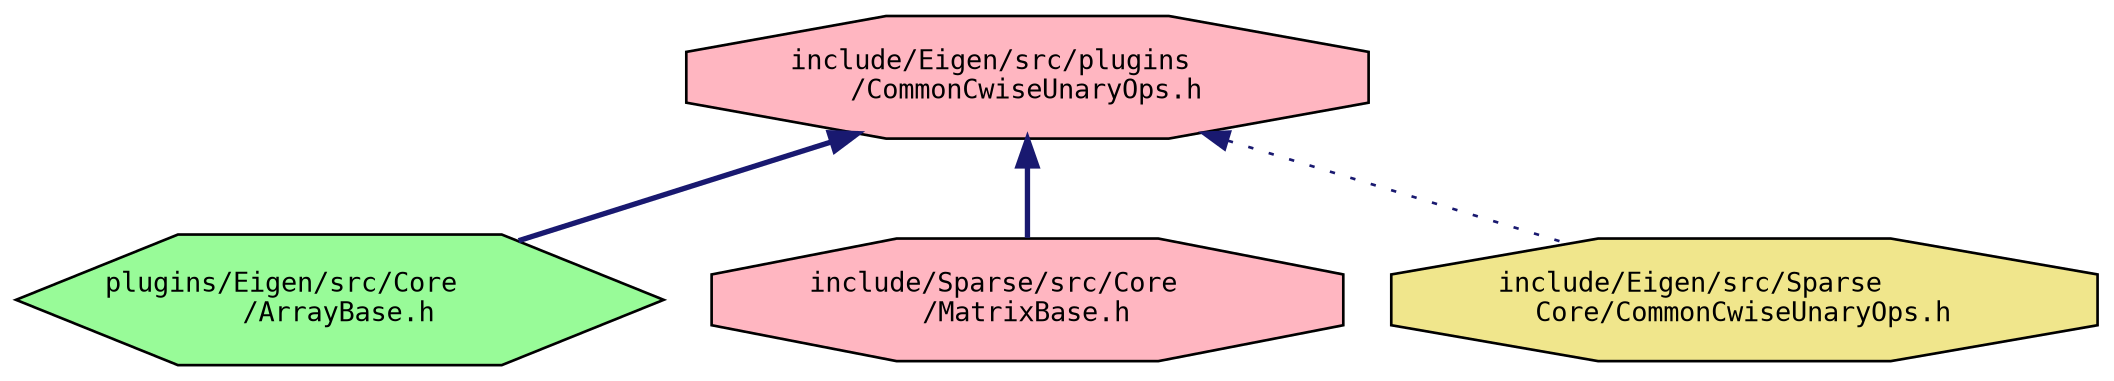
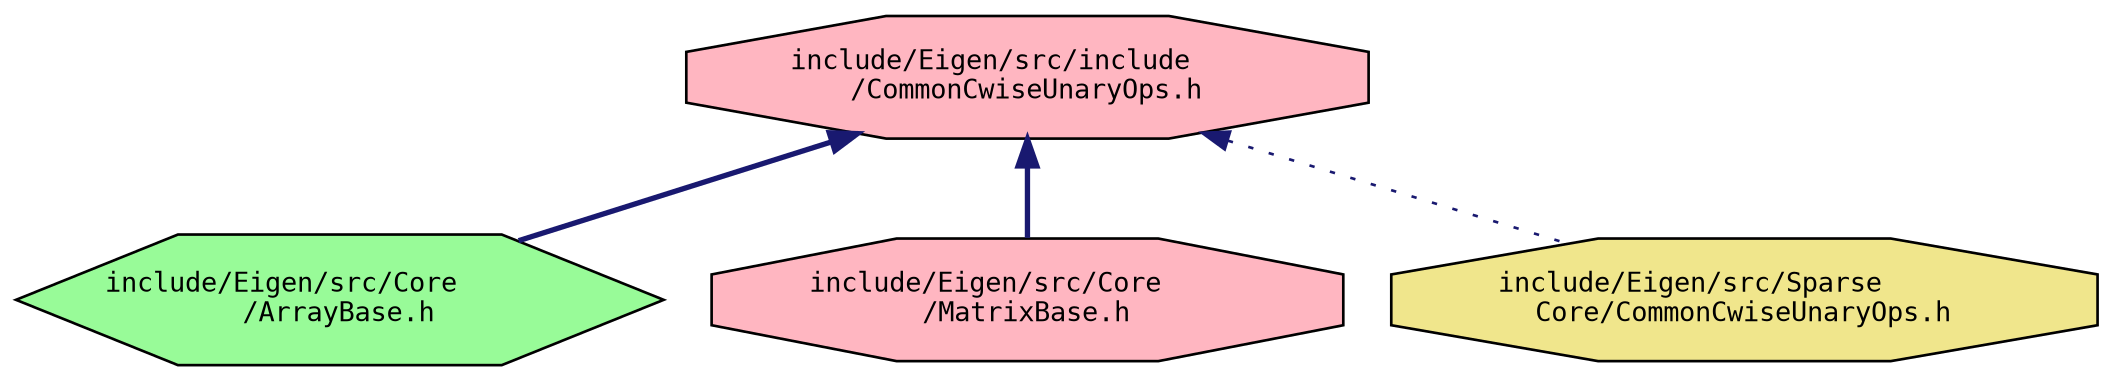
node "include/Eigen/src/plugins /CommonCwiseUnaryOps.h": label "include/Eigen/src/plugins /CommonCwiseUnaryOps.h" -> "include/Eigen/src/include /CommonCwiseUnaryOps.h"
node "plugins/Eigen/src/Core /ArrayBase.h": label "plugins/Eigen/src/Core /ArrayBase.h" -> "include/Eigen/src/Core /ArrayBase.h"
node "include/Sparse/src/Core /MatrixBase.h": label "include/Sparse/src/Core /MatrixBase.h" -> "include/Eigen/src/Core /MatrixBase.h"
